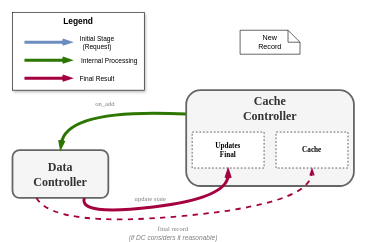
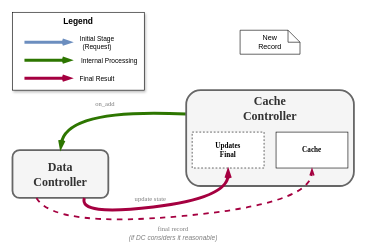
node "Cache": style dashed -> solid
